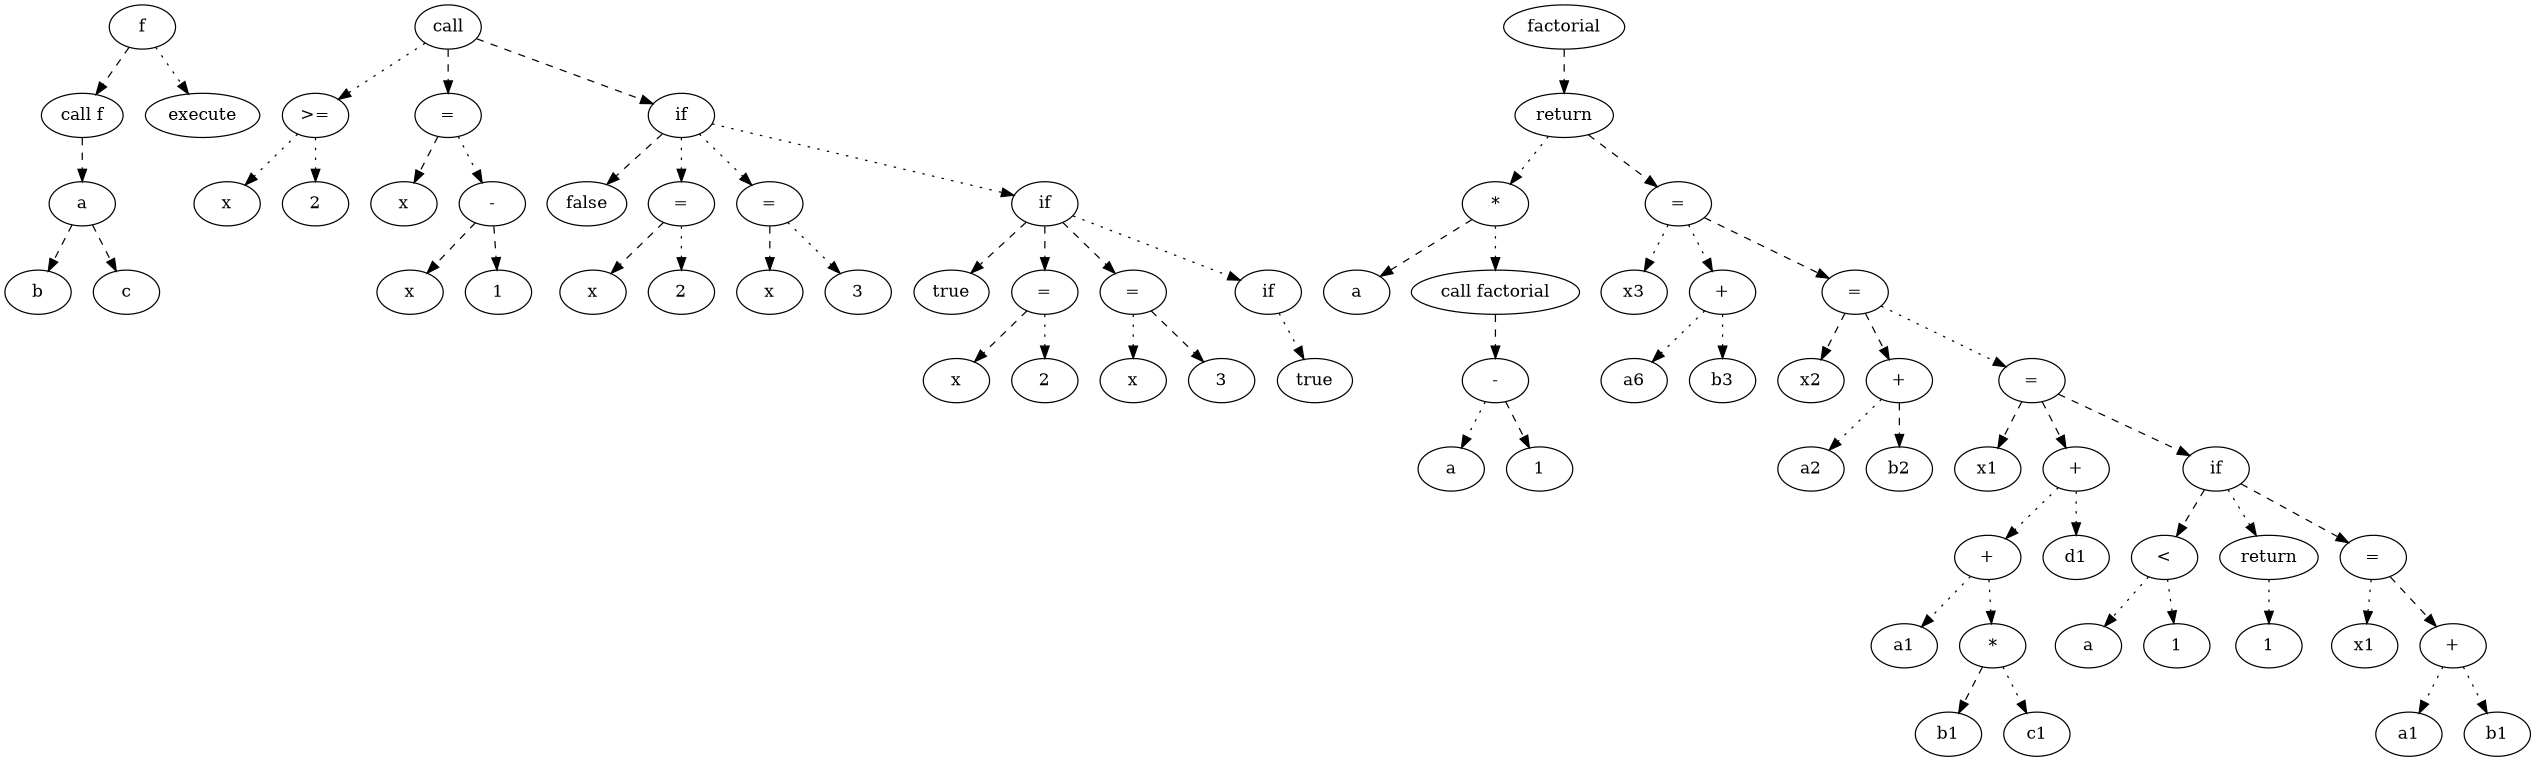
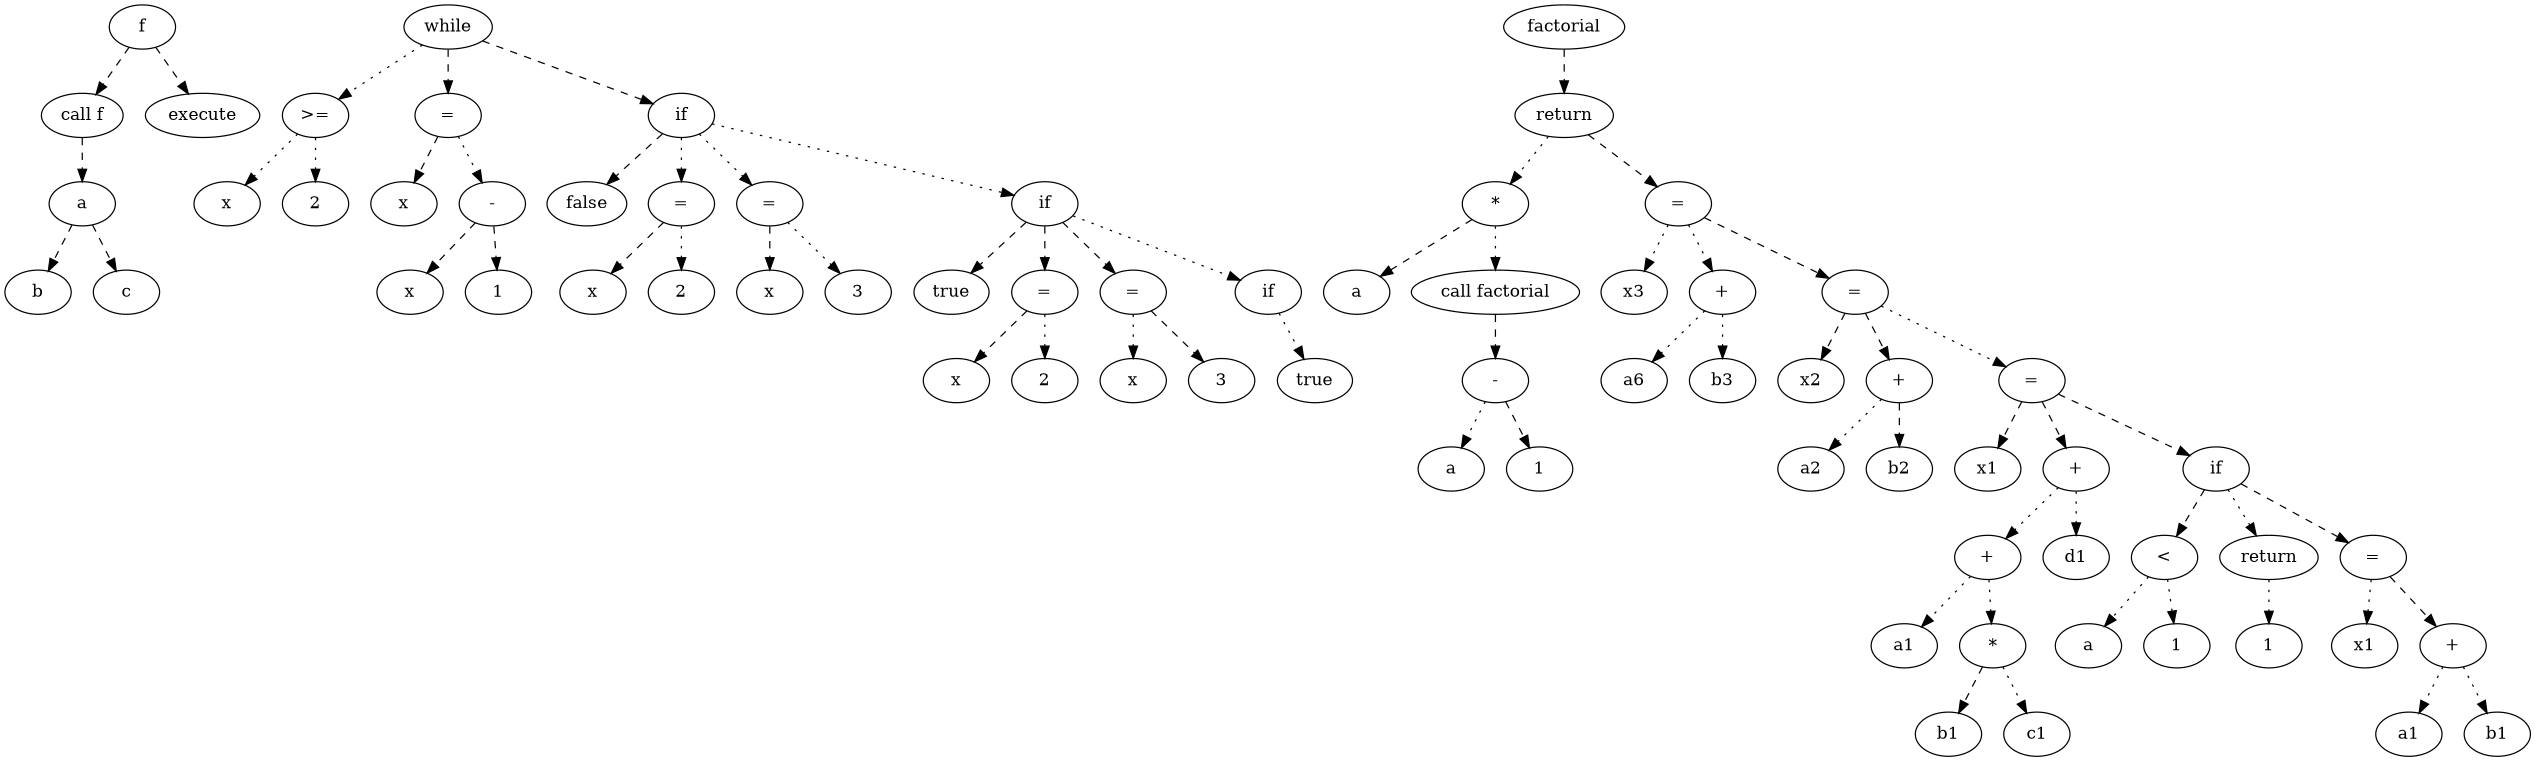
node "call": label "call" -> "while"
edge "f" -> "execute": style dotted -> dashed
